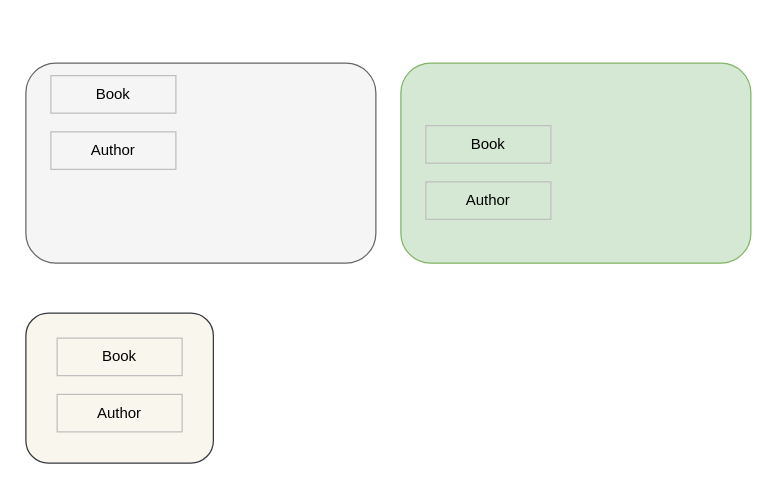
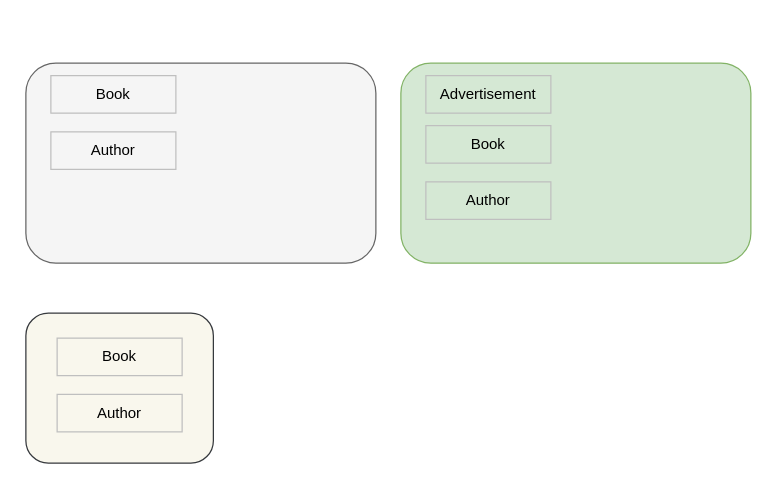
node "Advertisement": added
